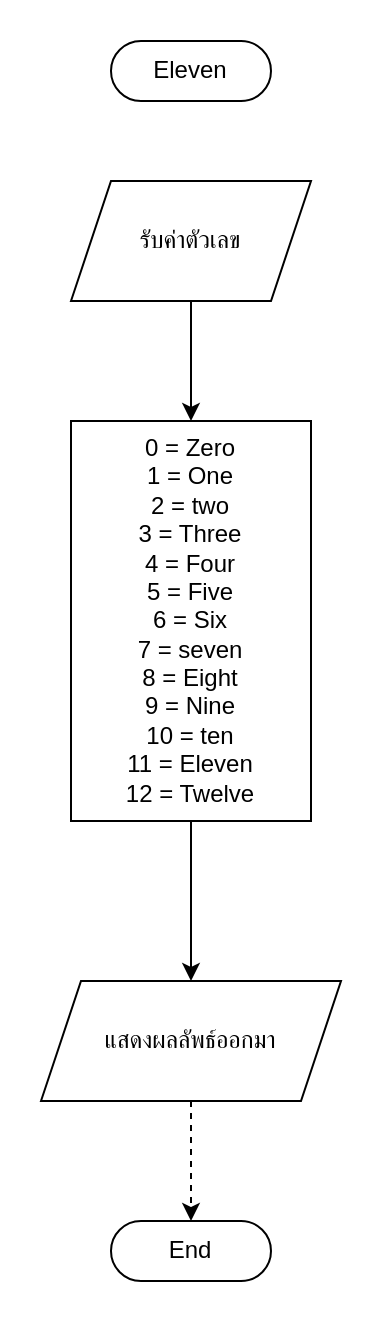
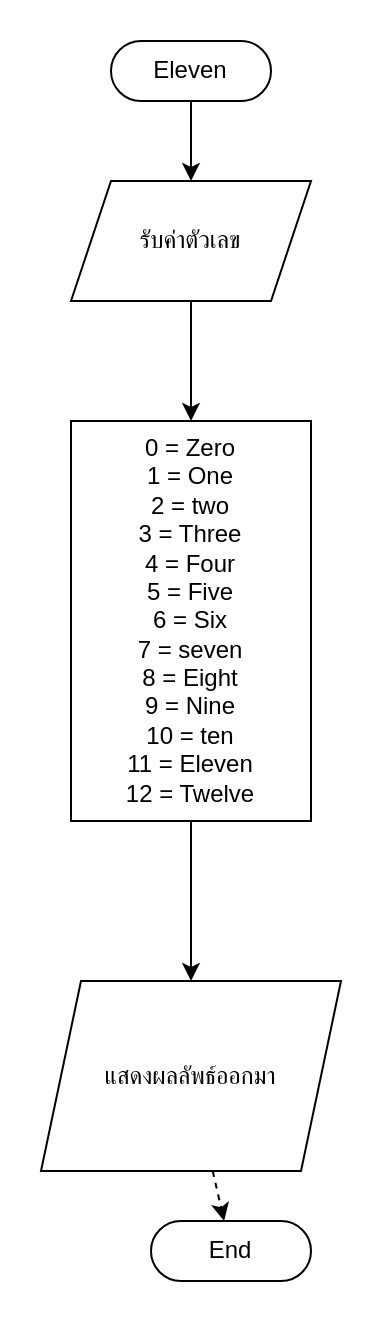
edge "Eleven" -> "รับค่าตัวเลข": added
node "แสดงผลลัพธ์ออกมา": size 300x120 -> 300x190
node "End": moved (191, 1251) -> (231, 1251)
